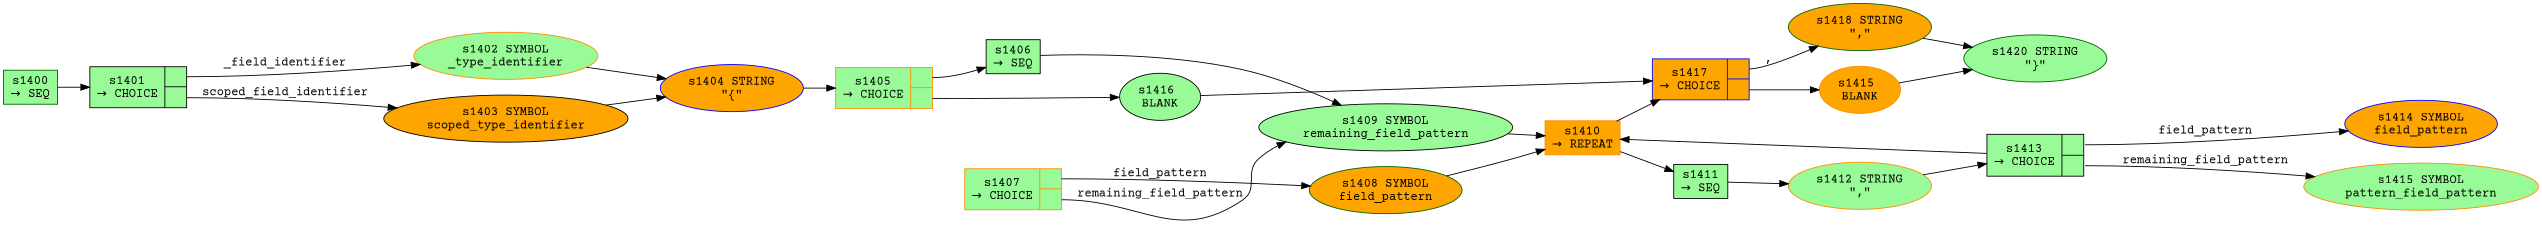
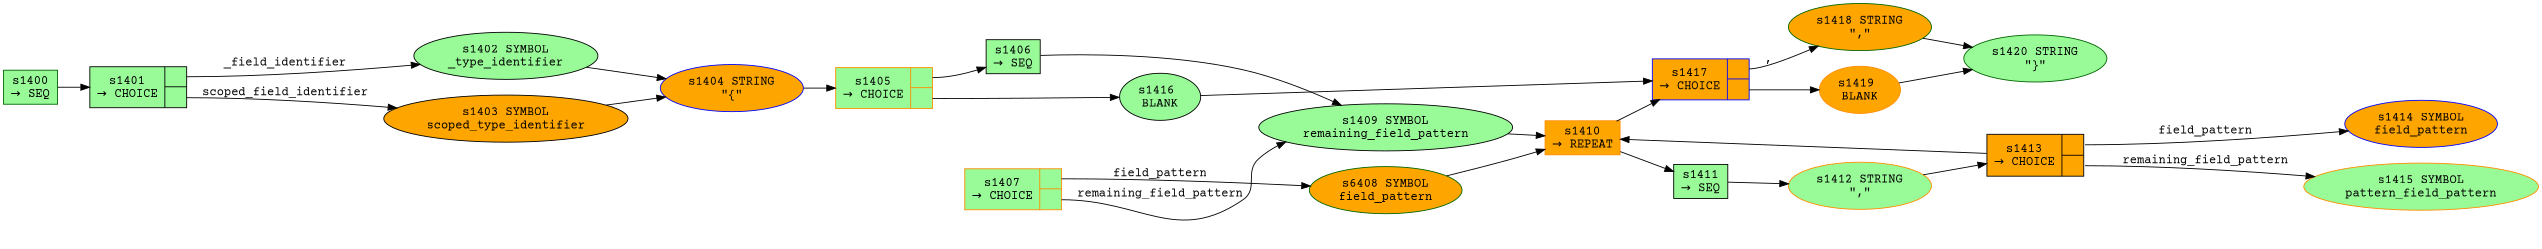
node "s1402 SYMBOL _type_identifier": color darkorange -> black
node "s1415 BLANK": label "s1415 BLANK" -> "s1419 BLANK"
node "s1413": fillcolor palegreen -> orange
node "s1408 SYMBOL field_pattern": label "s1408 SYMBOL field_pattern" -> "s6408 SYMBOL field_pattern"
